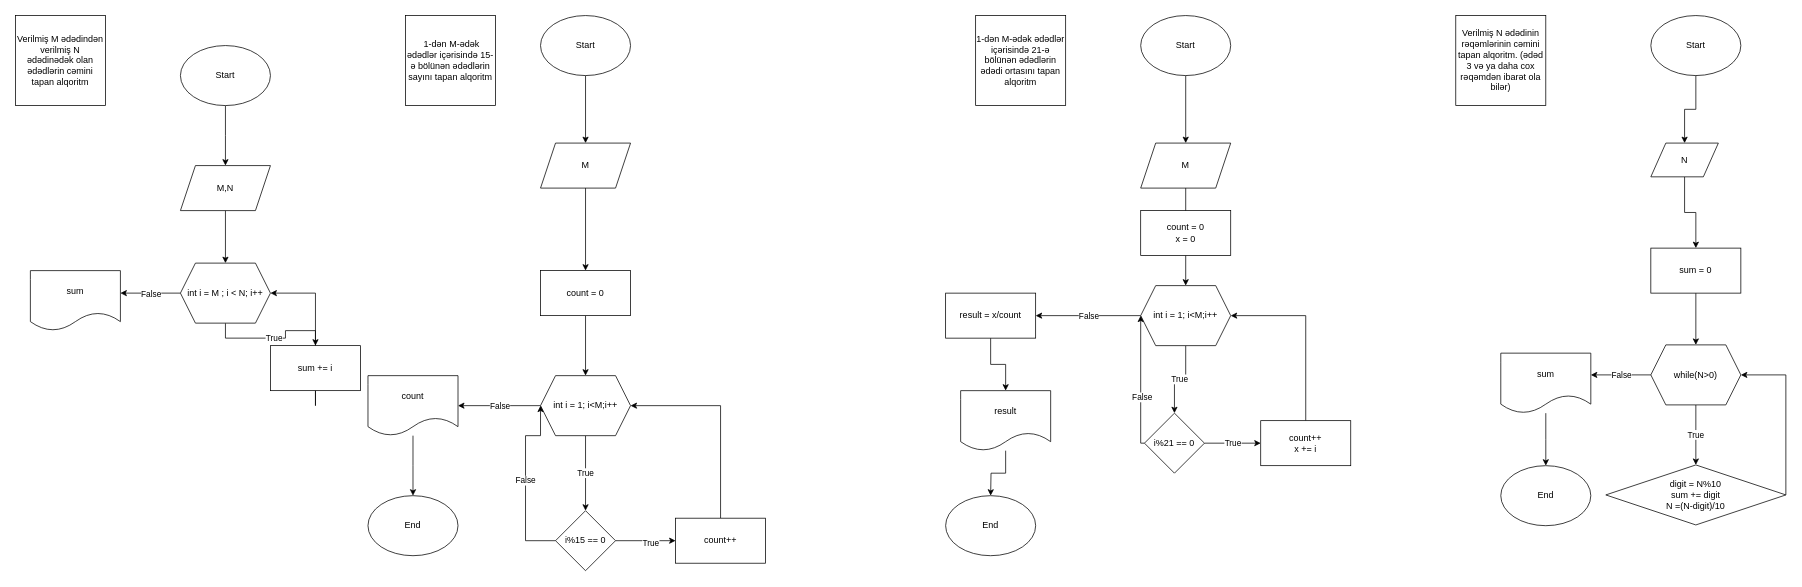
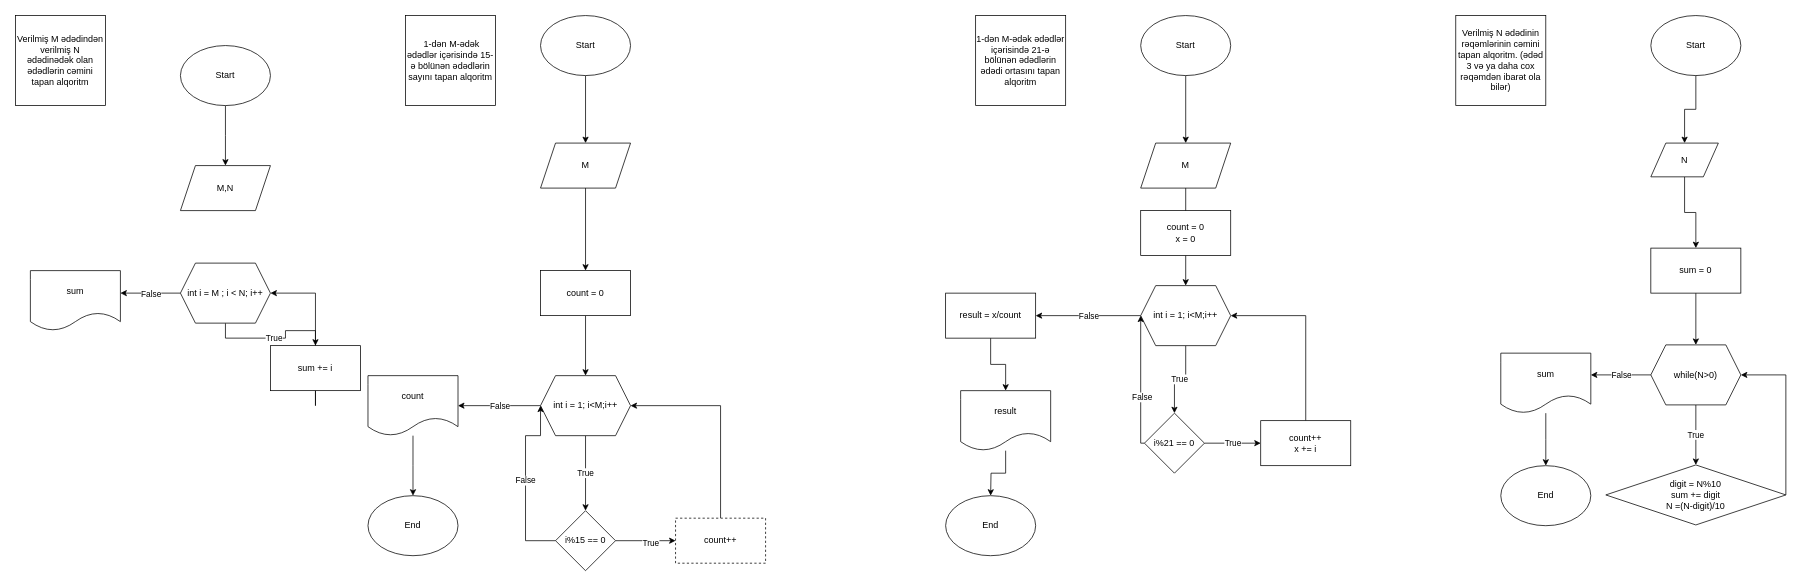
edge "M,N" -> "int i = M ; i < N; i++": removed
node "count++": style solid -> dashed
